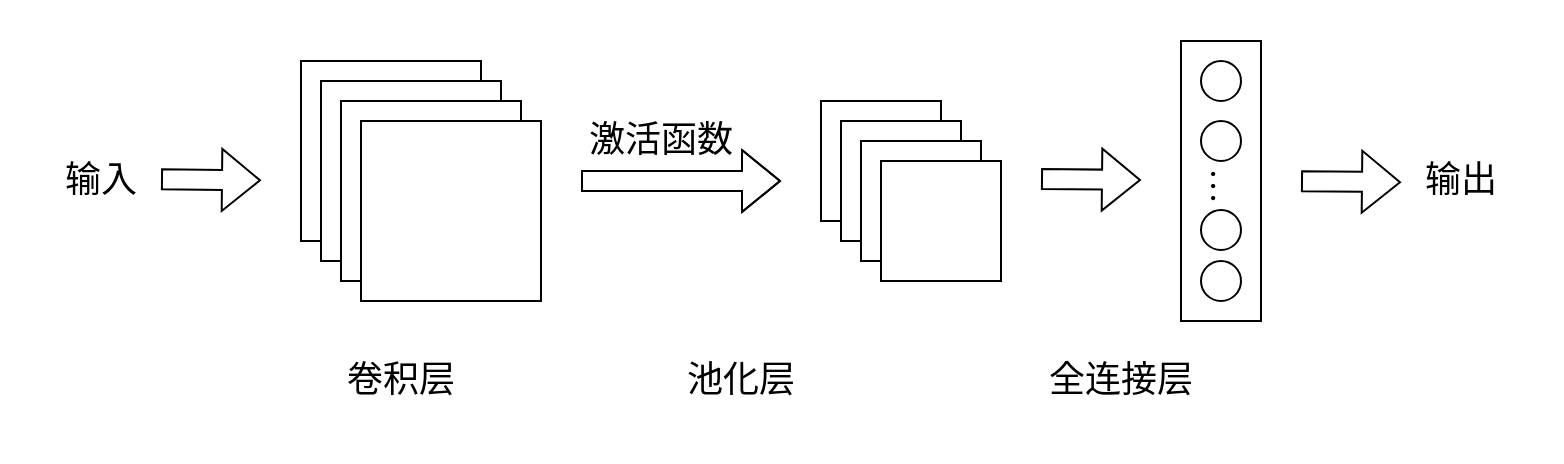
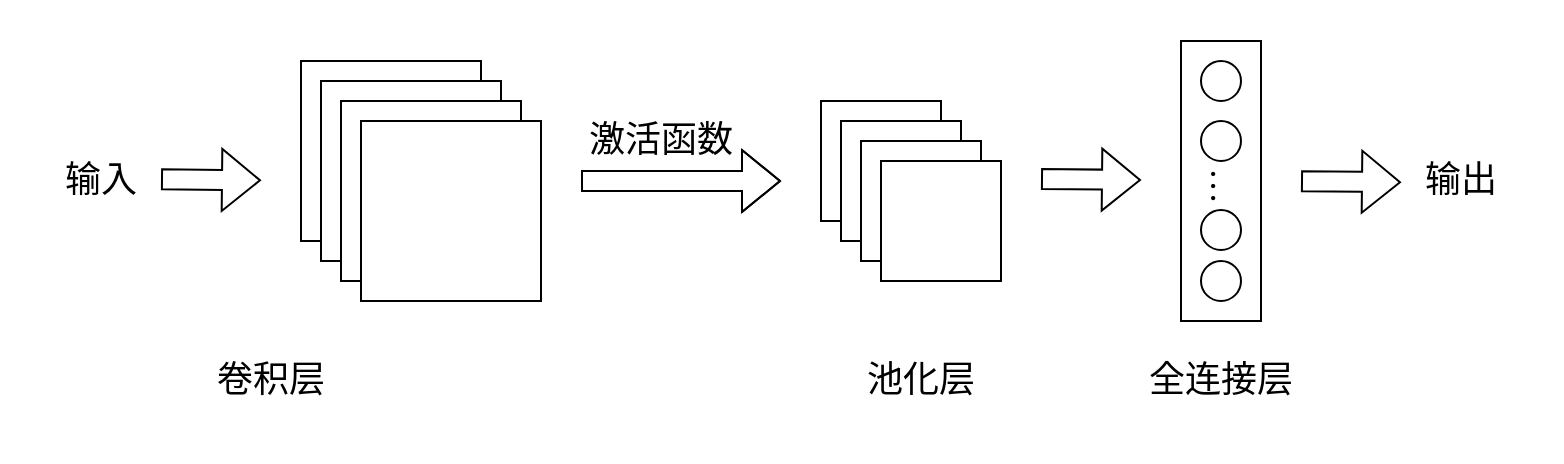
node "卷积层": moved (401, 381) -> (271, 381)
node "池化层": moved (741, 381) -> (921, 381)
node "全连接层": moved (1121, 381) -> (1221, 381)
